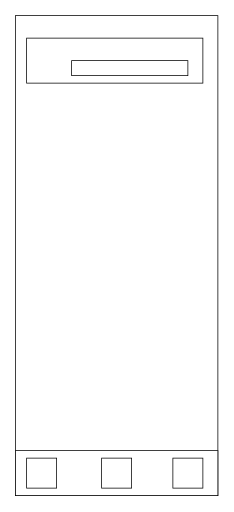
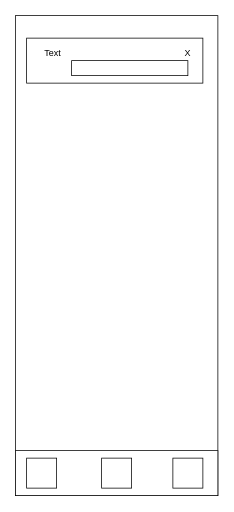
node "Text": added
node "X": added
